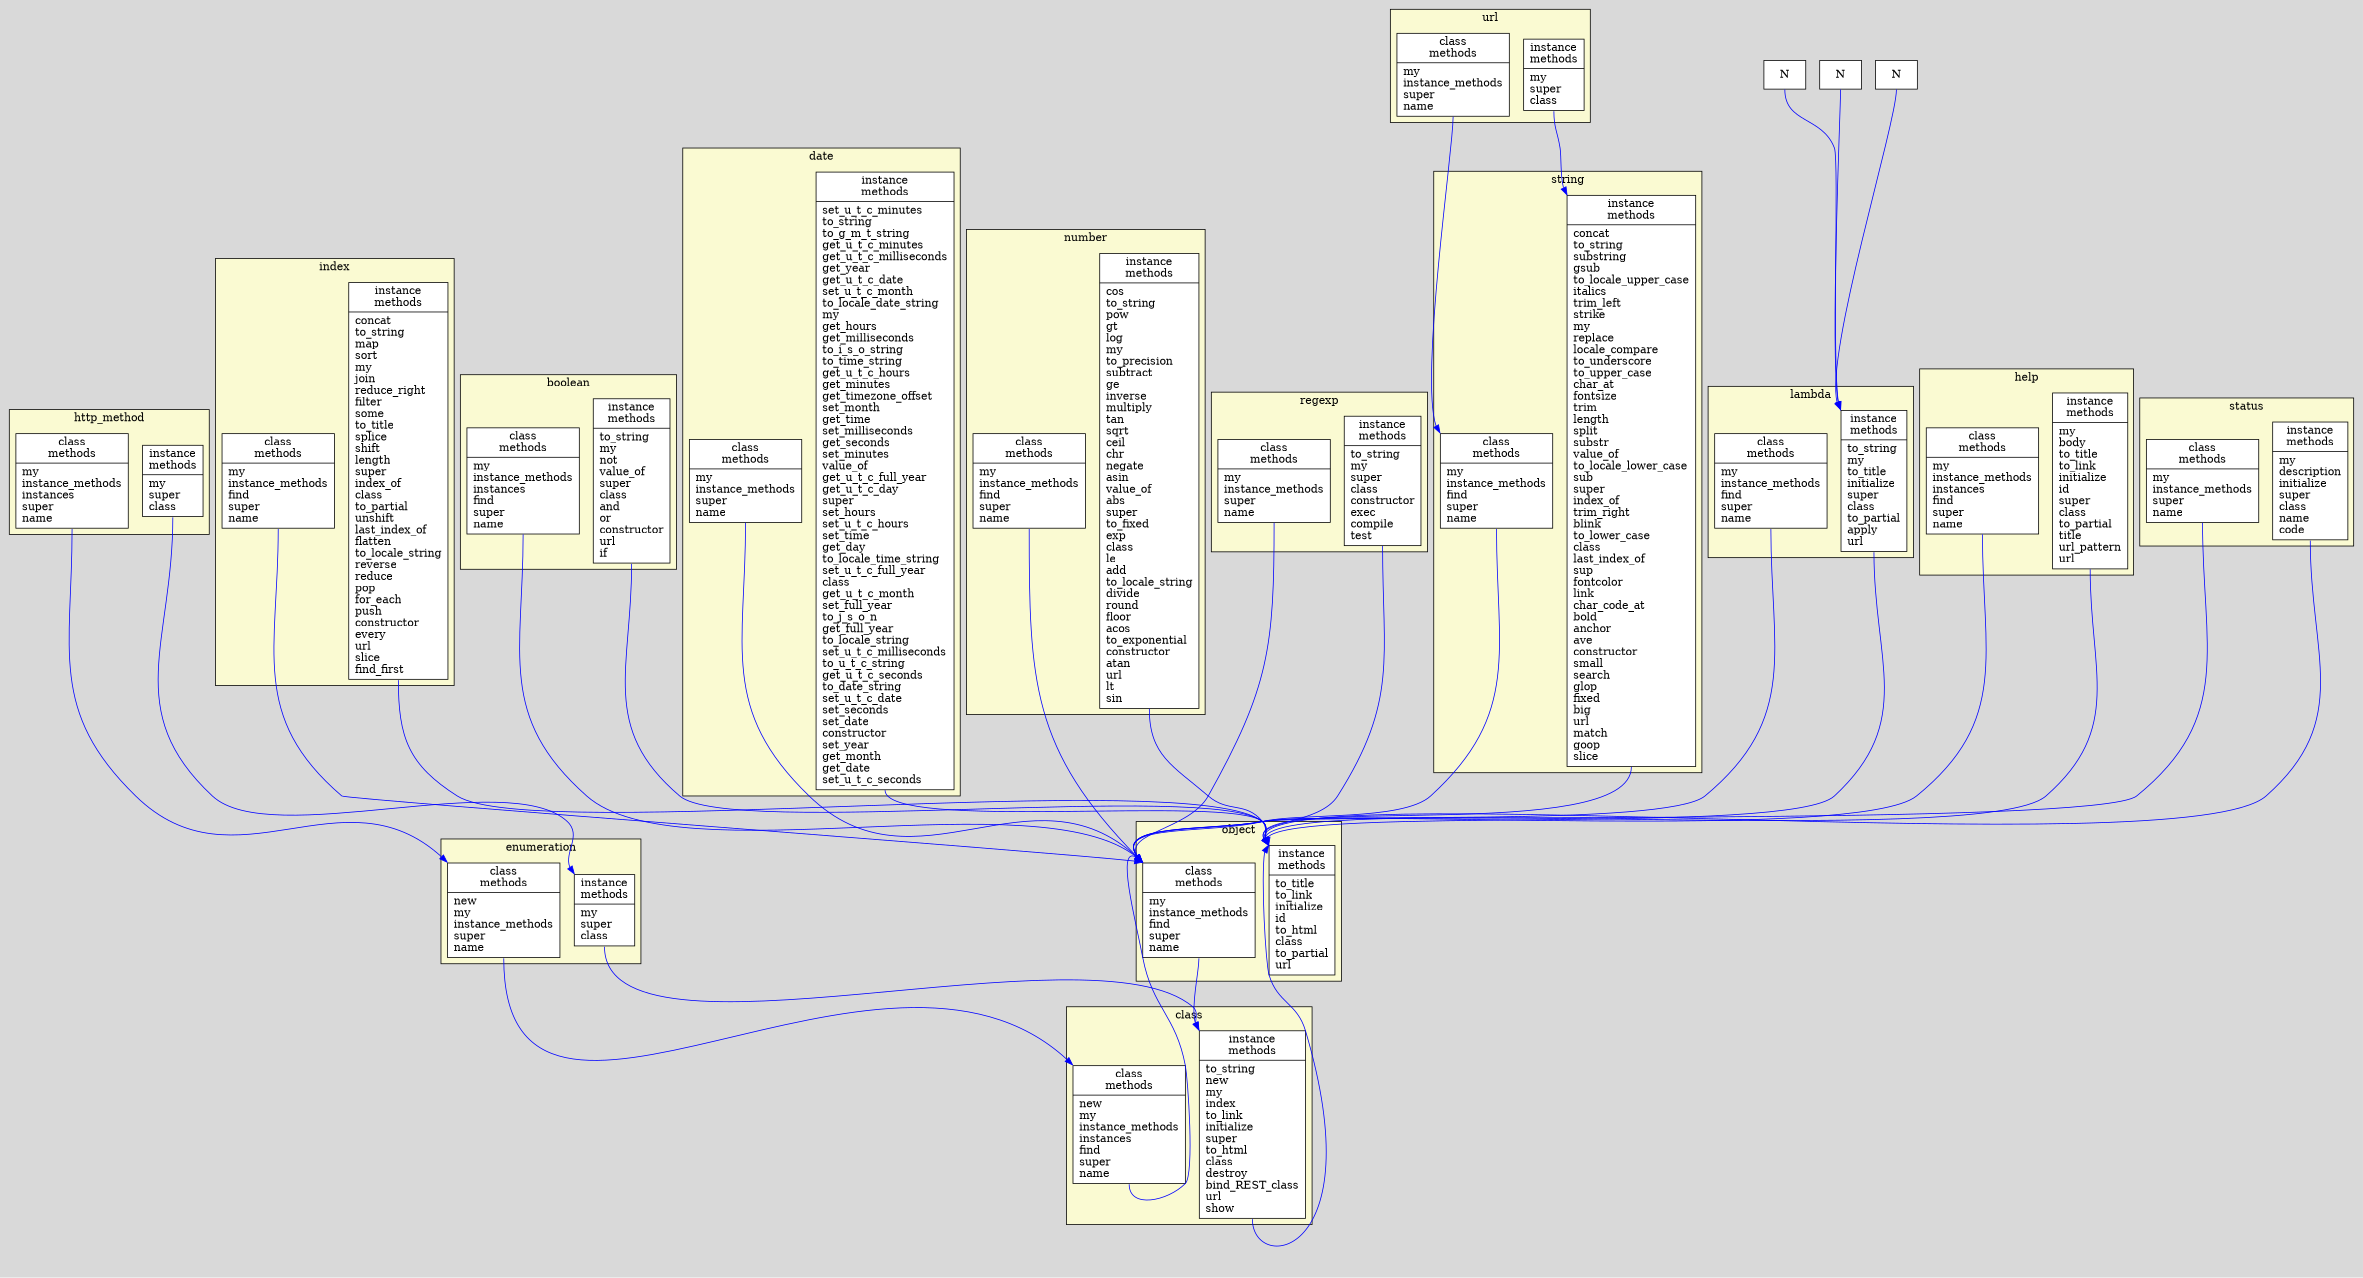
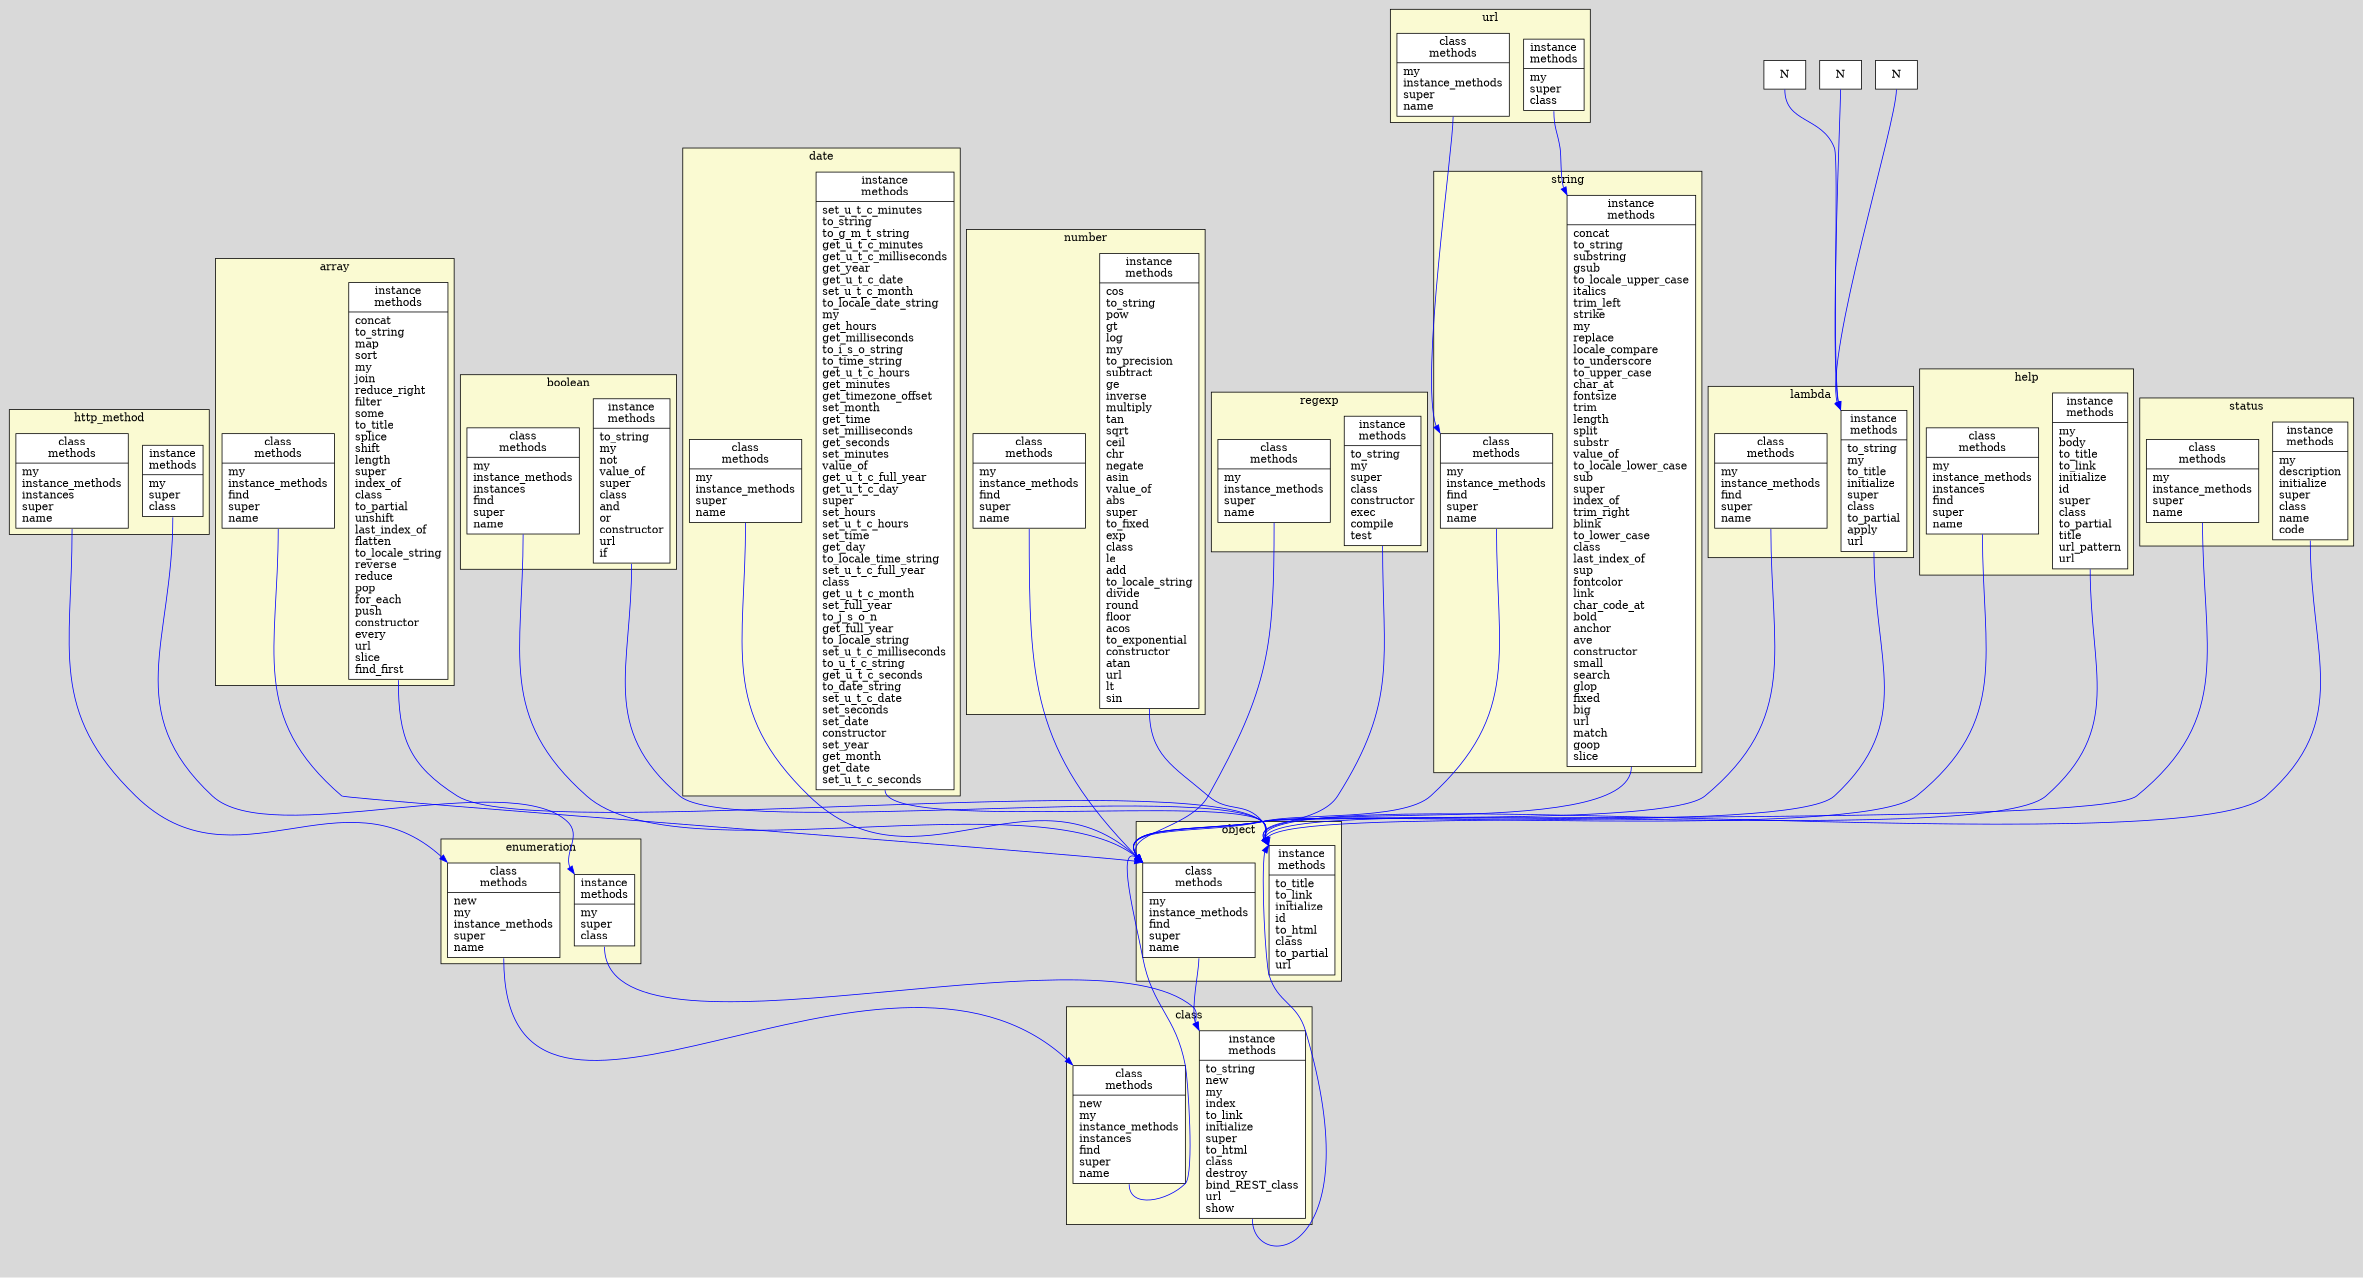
cluster "index": label "index" -> "array"
